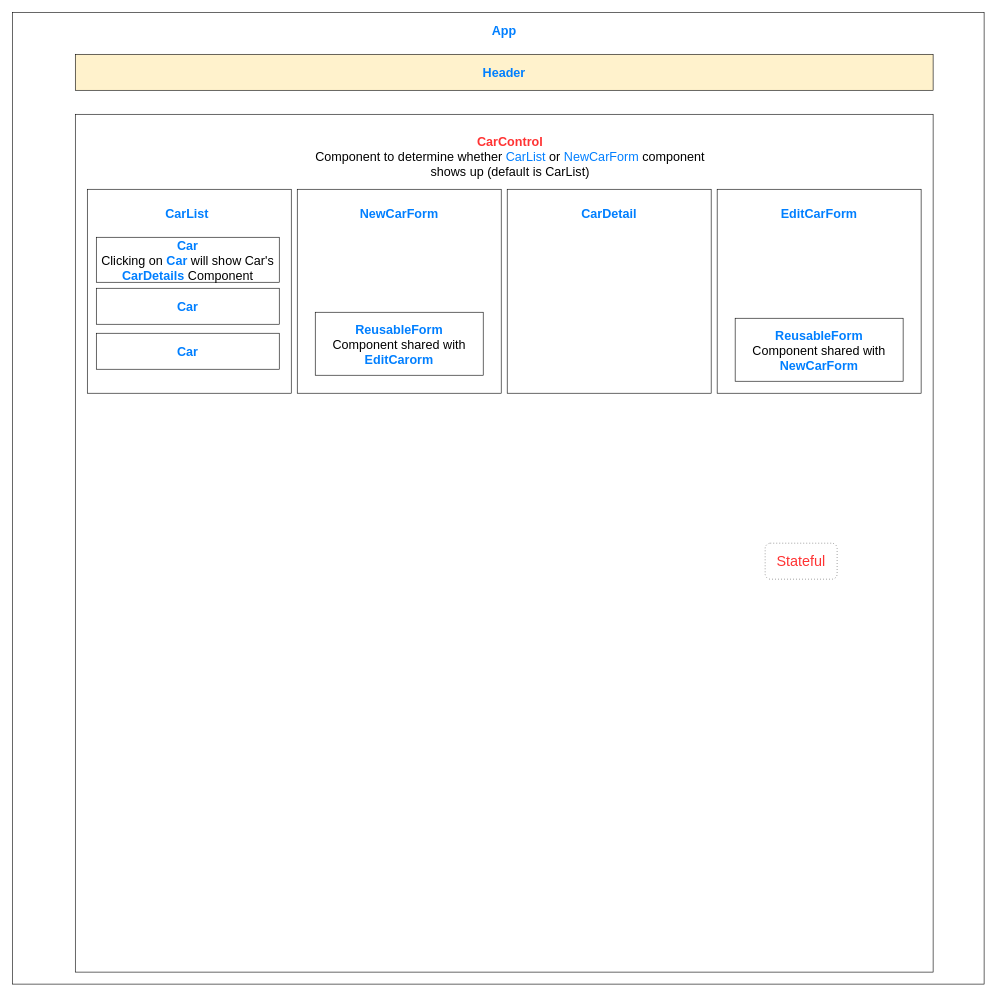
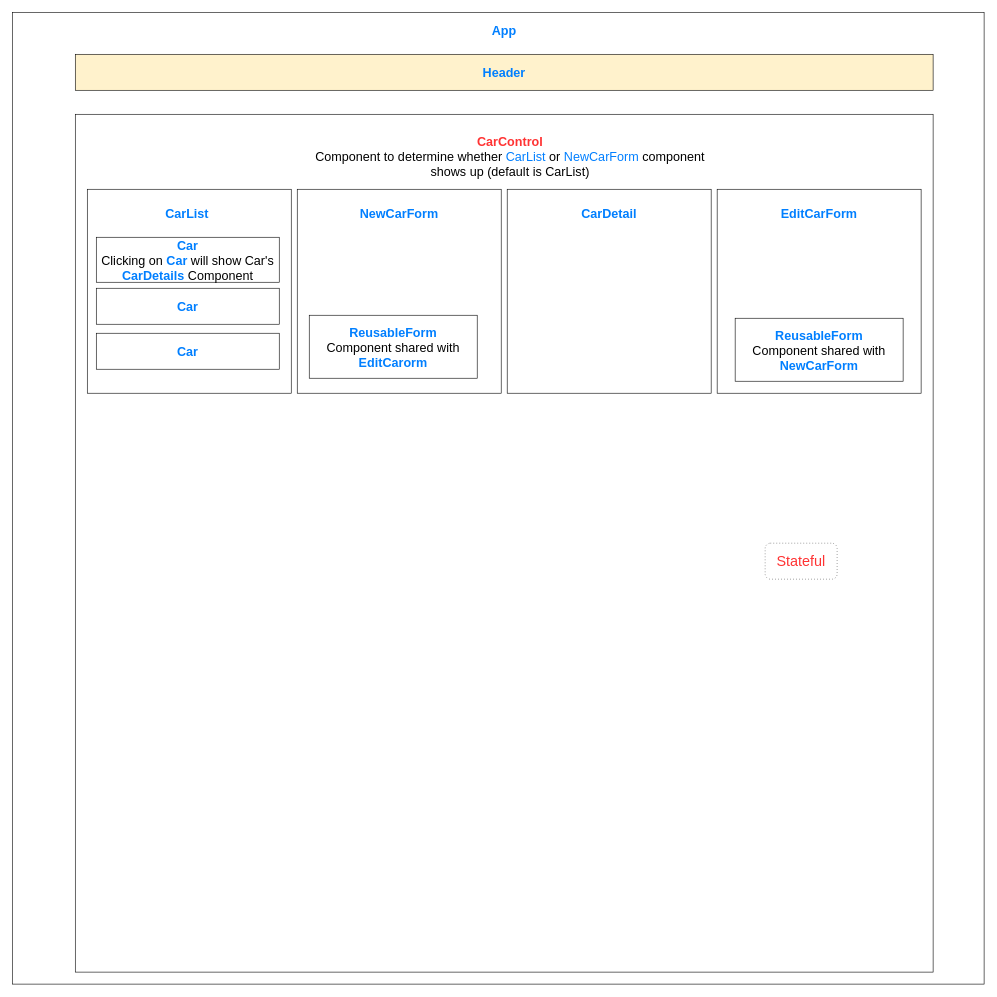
node "ReusableFormComponent shared with EditCarorm": moved (399, 344) -> (393, 347)
